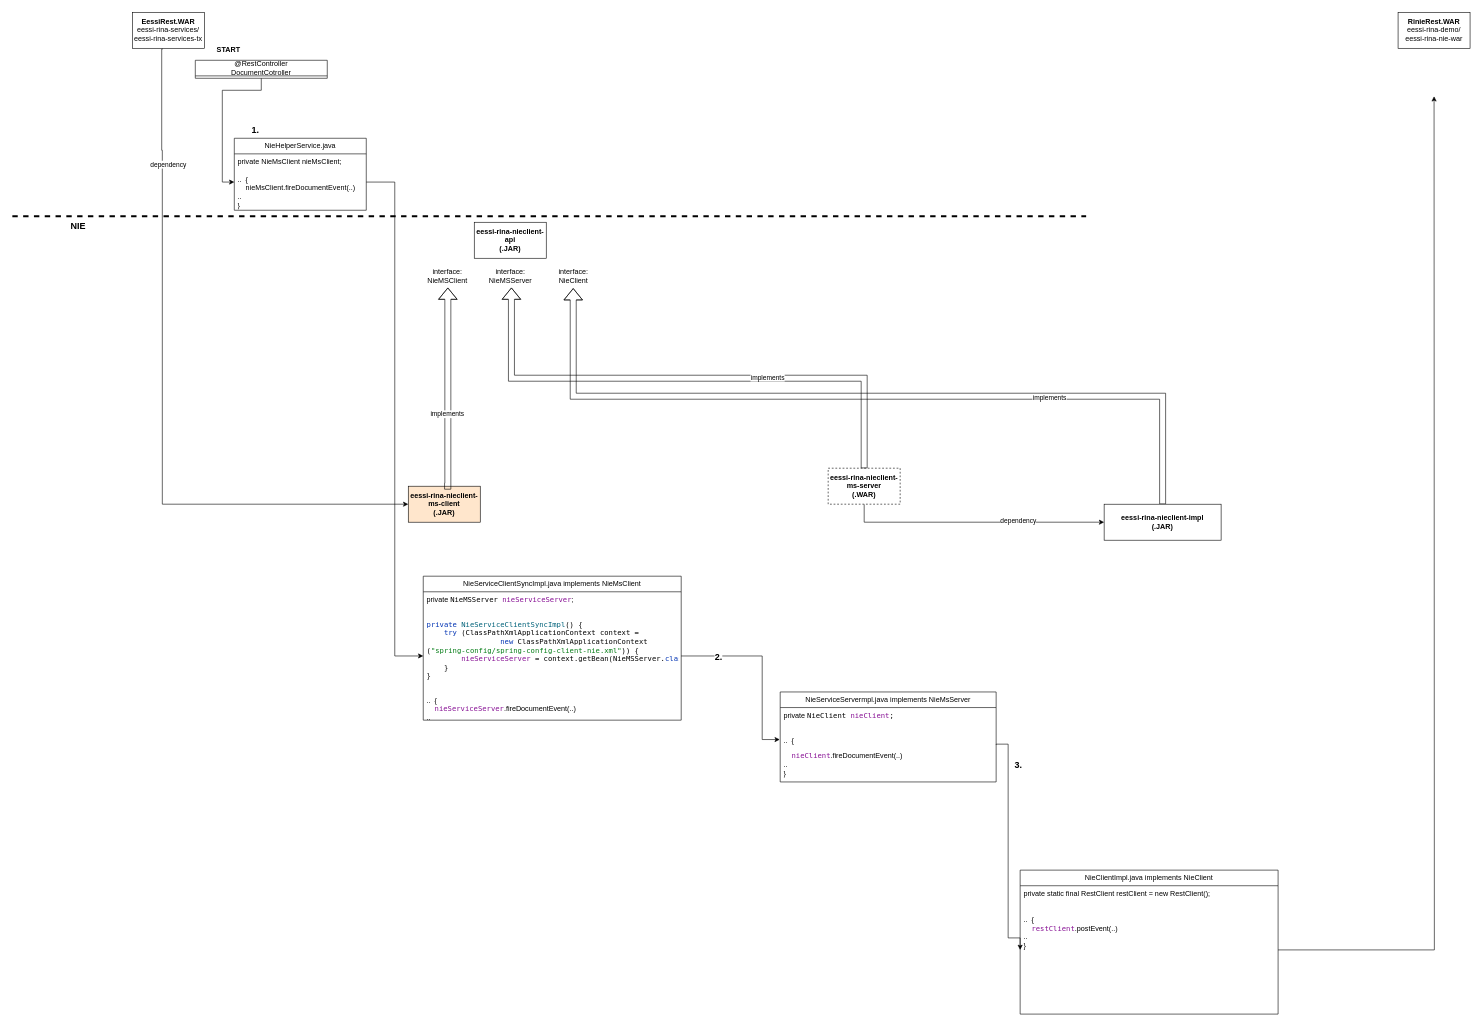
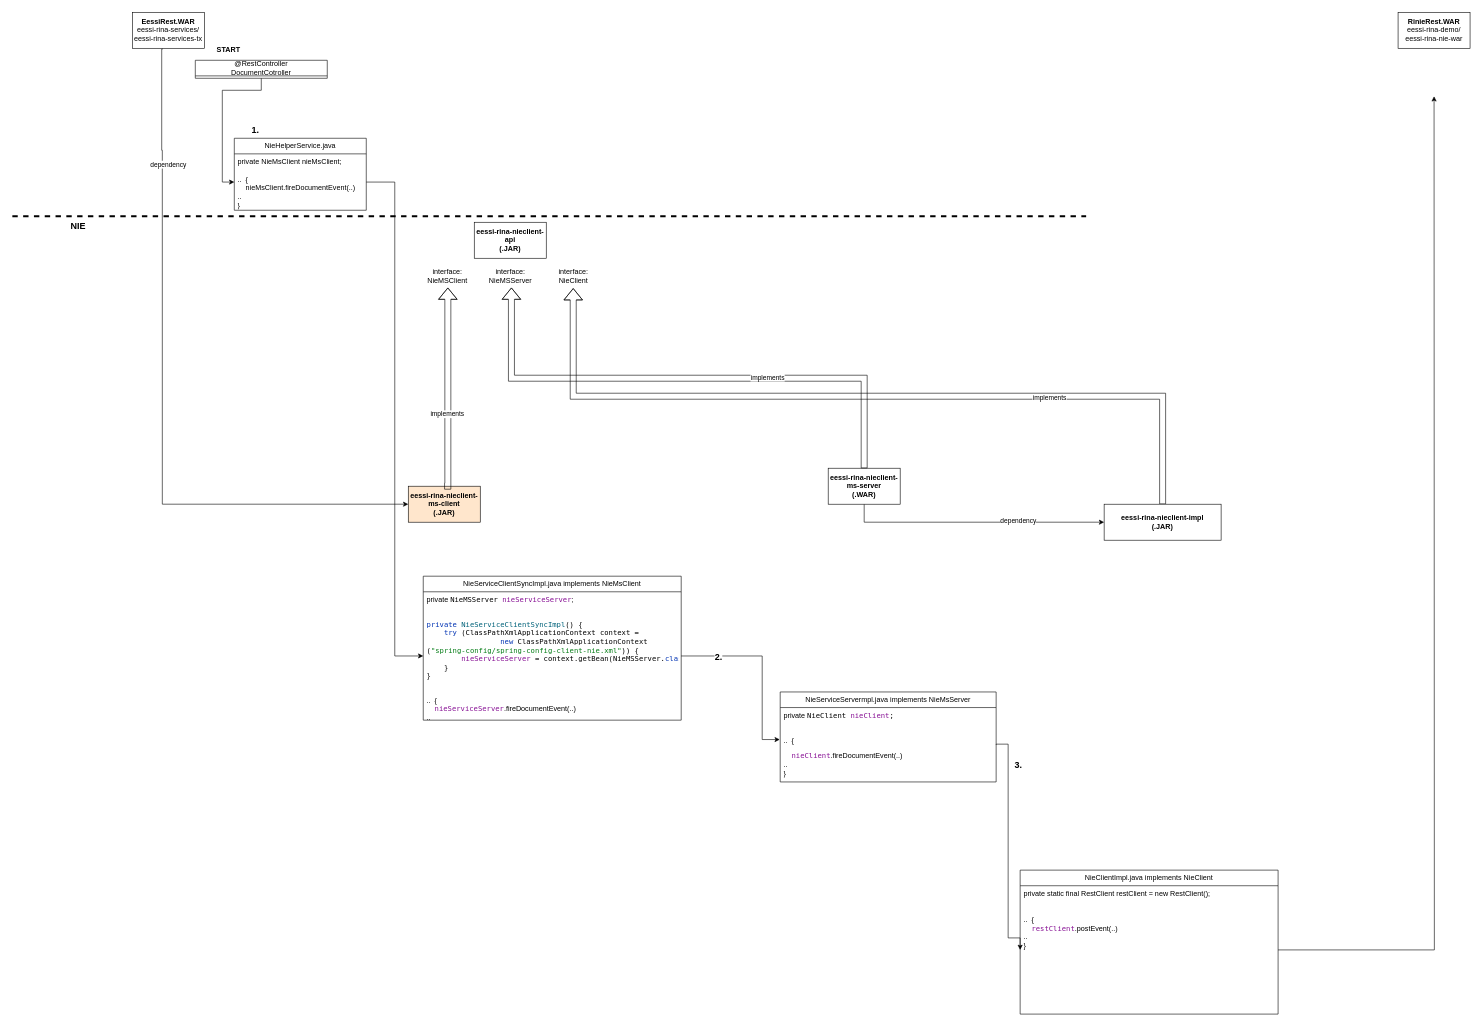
node "eessi-rina-nieclient-ms-server (.WAR)": style dashed -> solid
